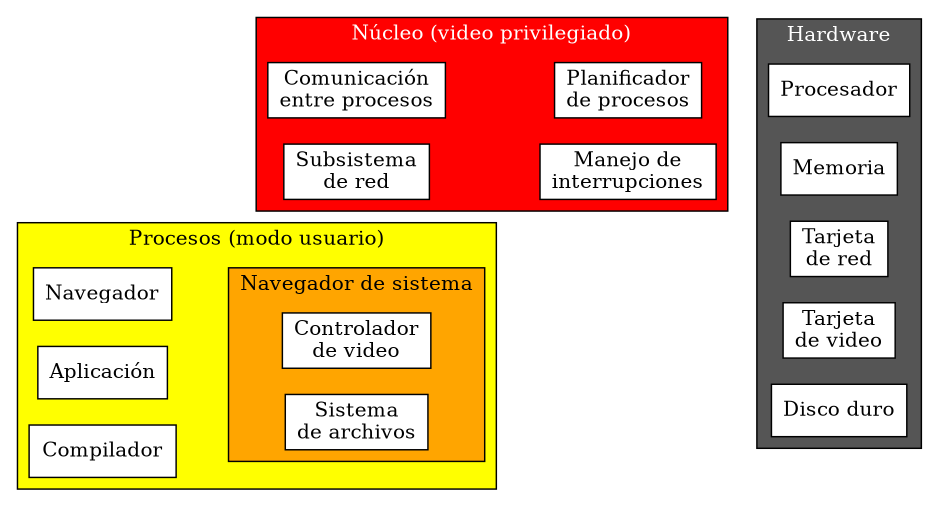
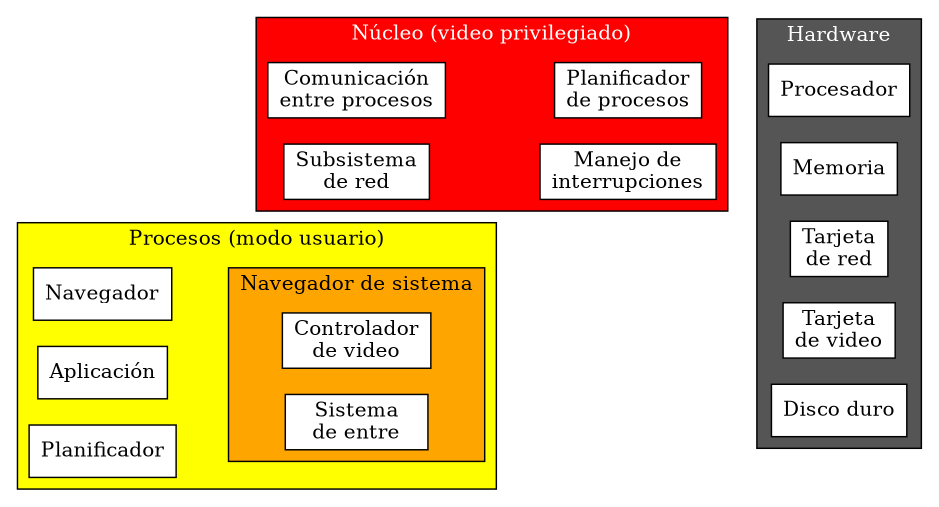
node "Sistema de archivos": label "Sistema de archivos" -> "Sistema de entre"
node "Compilador": label "Compilador" -> "Planificador"
